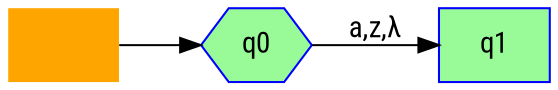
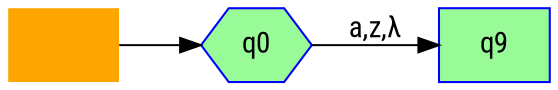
node "q1": label "q1" -> "q9"
